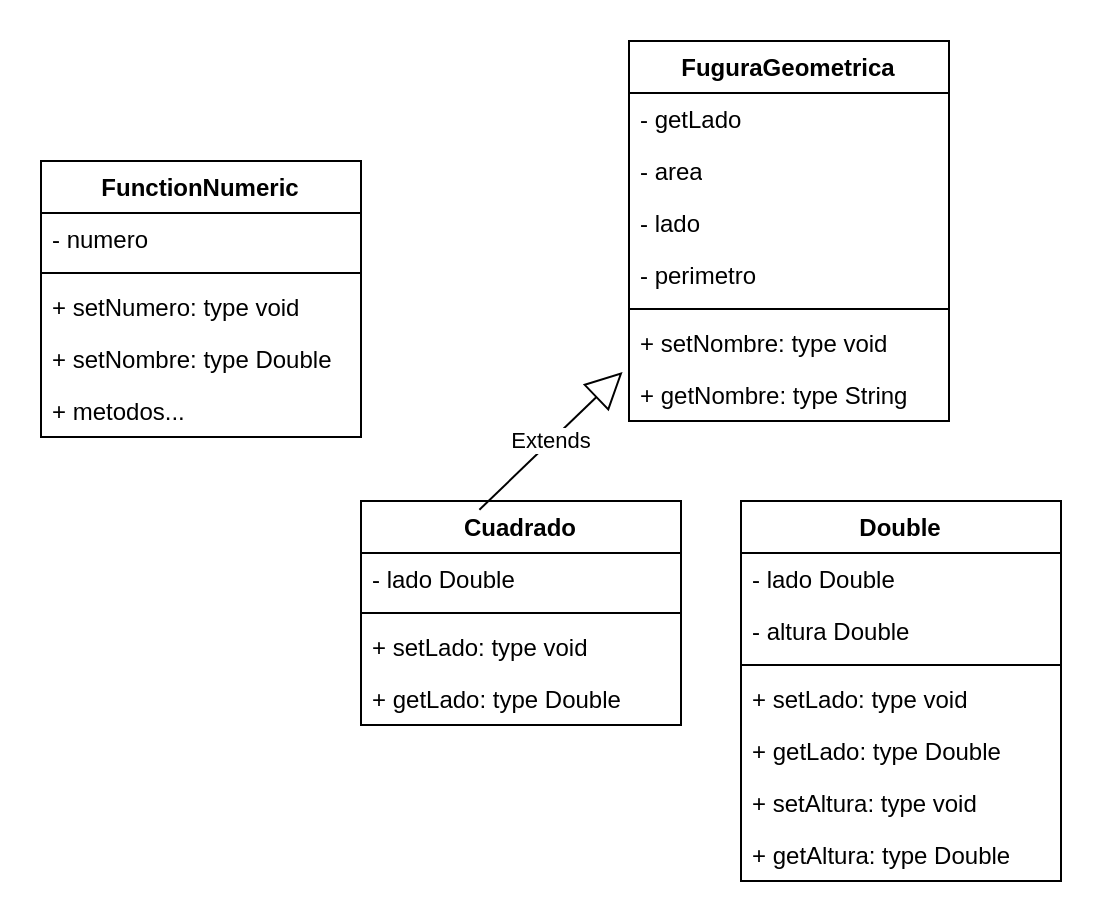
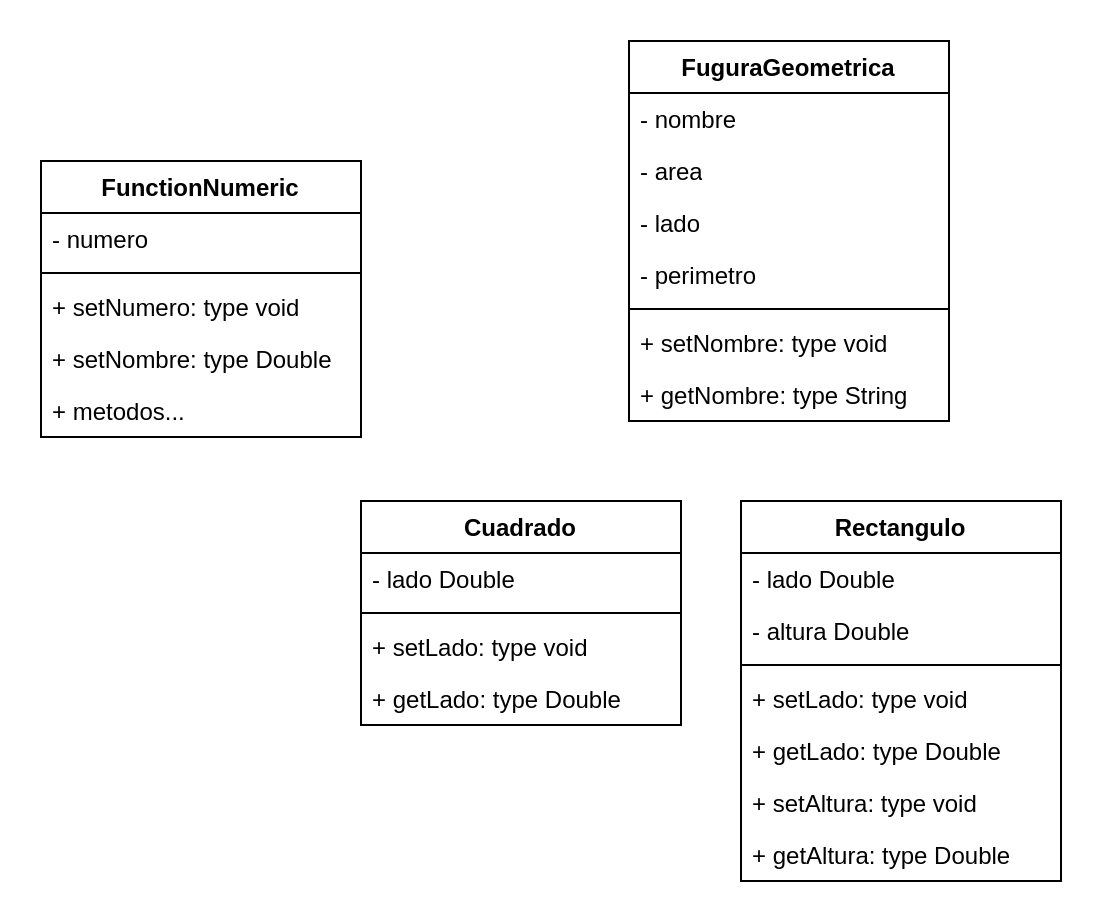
node "- getLado": label "- getLado" -> "- nombre"
edge "Cuadrado" -> "+ getNombre: type String": removed, label "Extends"
node "Double": label "Double" -> "Rectangulo"
